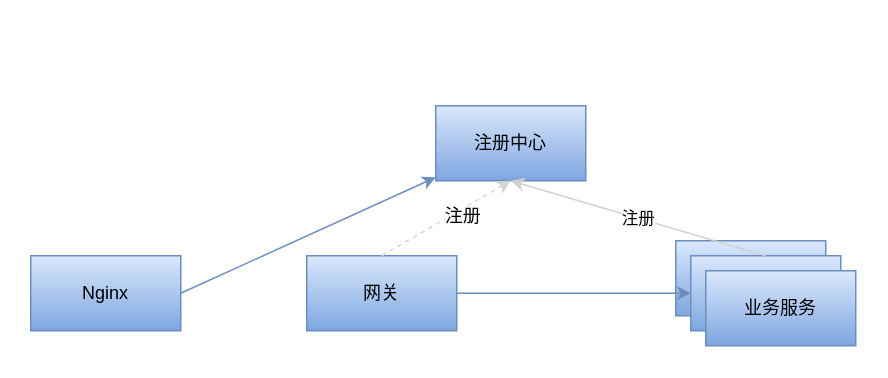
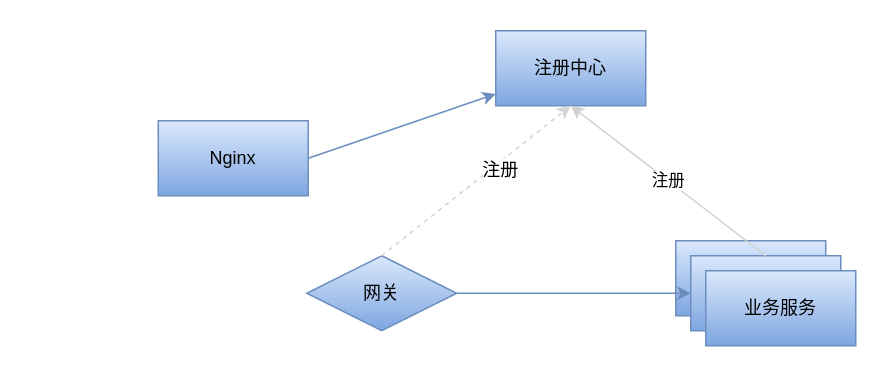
node "注册中心": moved (511, 143) -> (571, 68)
node "Nginx": moved (106, 293) -> (233, 158)
node "网关": shape rectangle -> diamond
